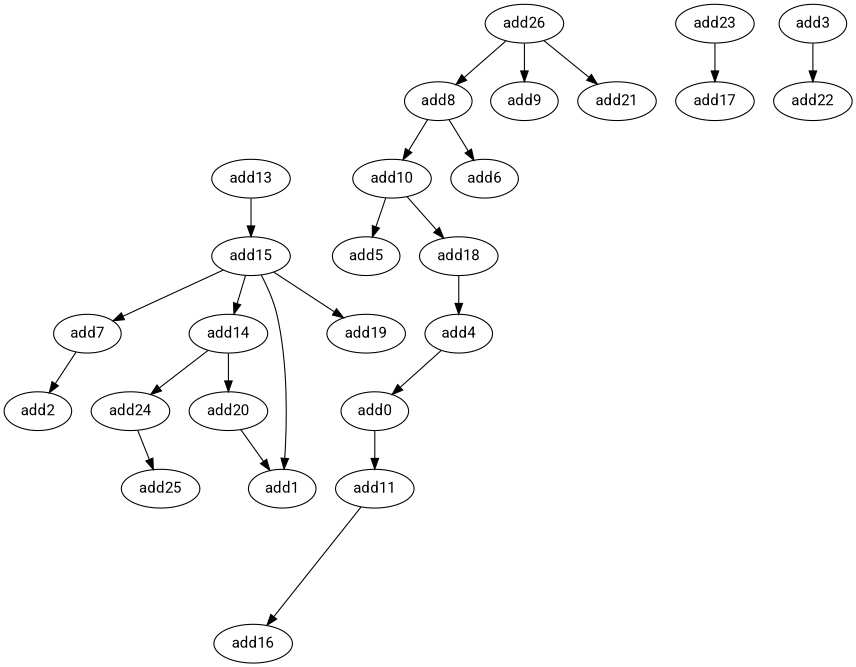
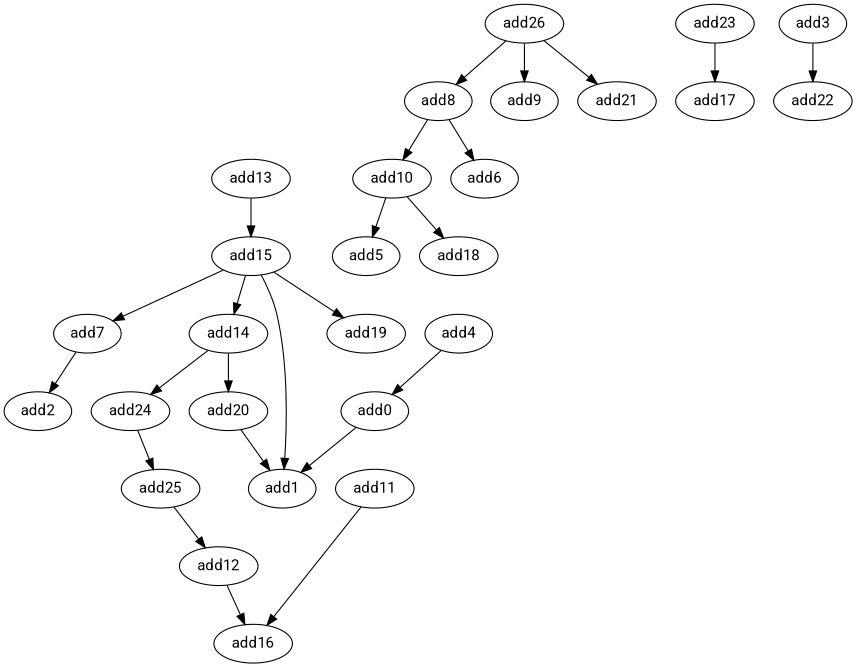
edge "add18" -> "add4": removed
edge "add0" -> "add11": now "add0" -> "add1"
node "add12": added
